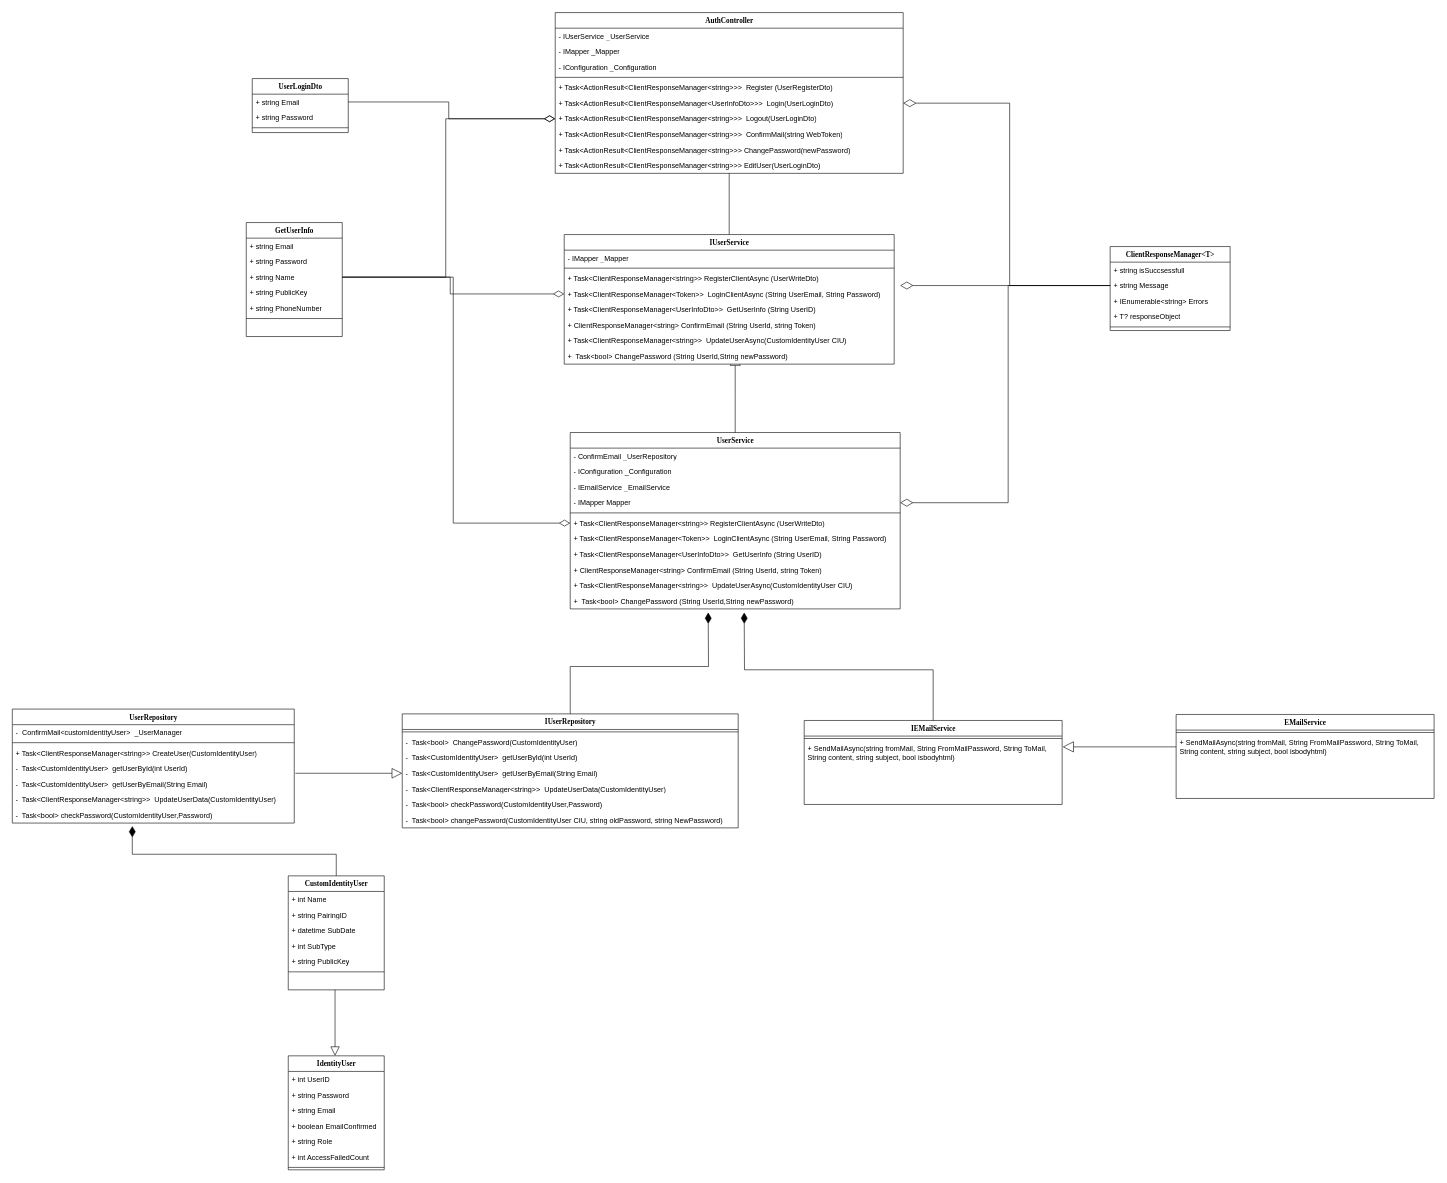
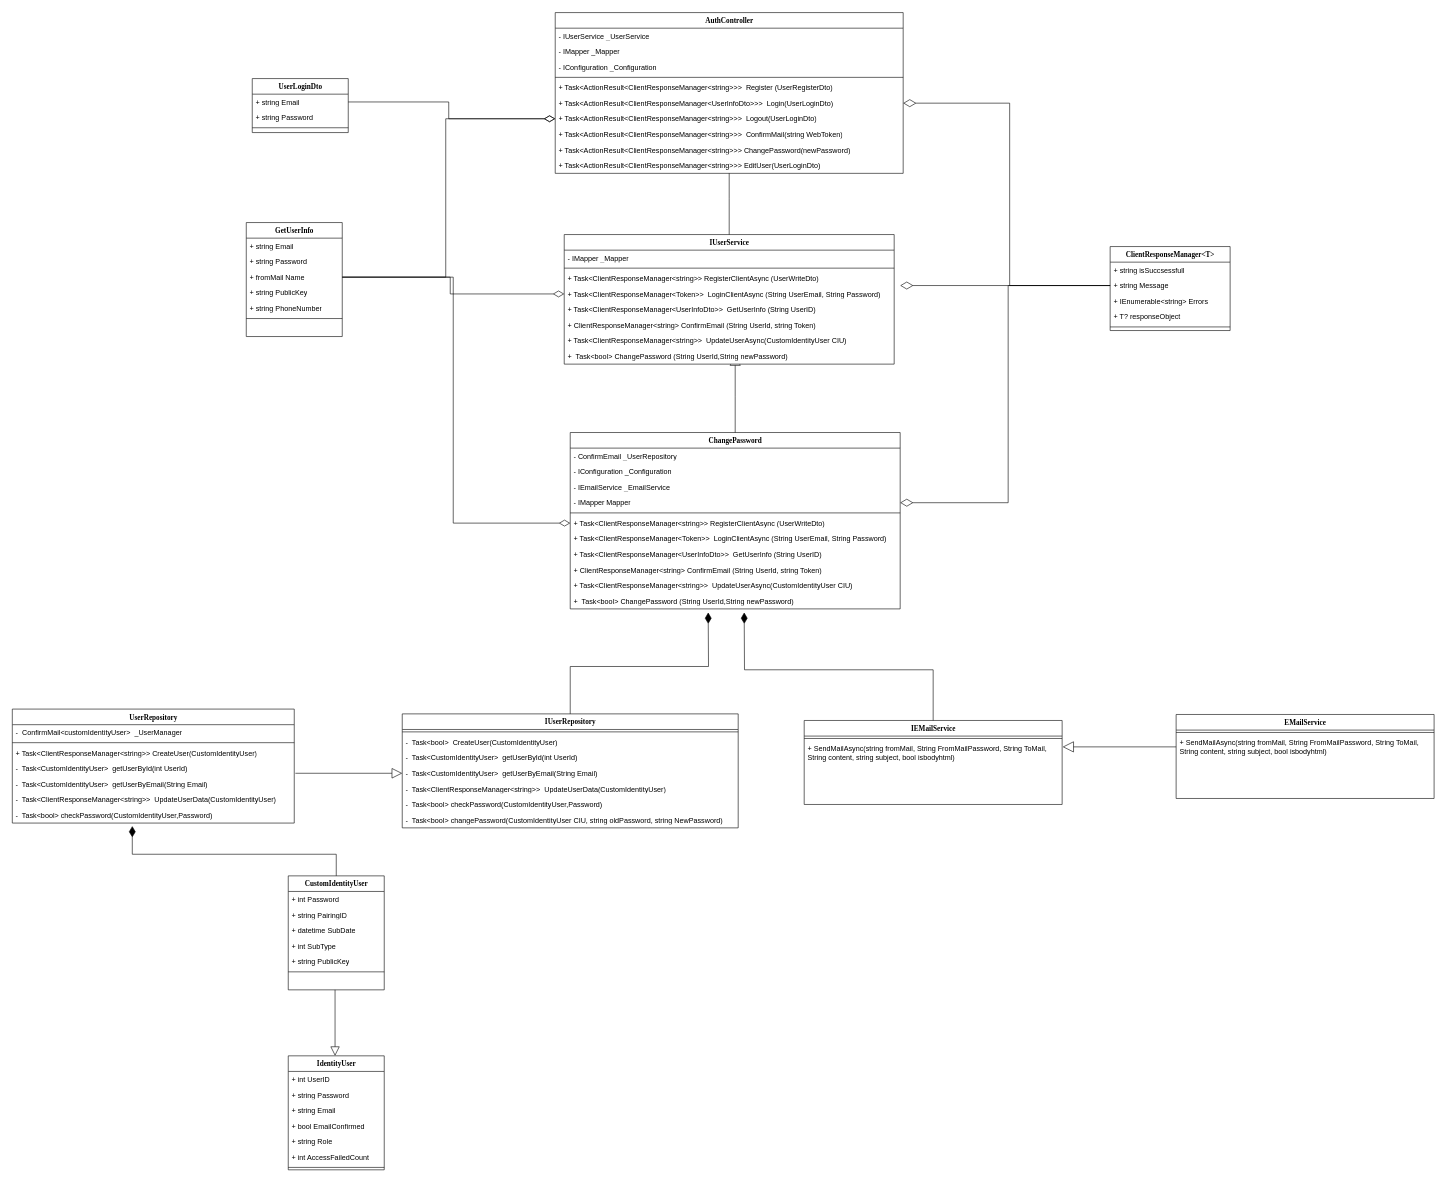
node "+ string Name": label "+ string Name" -> "+ fromMail Name"
node "UserService": label "UserService" -> "ChangePassword"
node "- Task<bool> ChangePassword(CustomIdentityUser)": label "- Task<bool> ChangePassword(CustomIdentityUser)" -> "- Task<bool> CreateUser(CustomIdentityUser)"
node "+ int Name": label "+ int Name" -> "+ int Password"
node "+ boolean EmailConfirmed": label "+ boolean EmailConfirmed" -> "+ bool EmailConfirmed"
